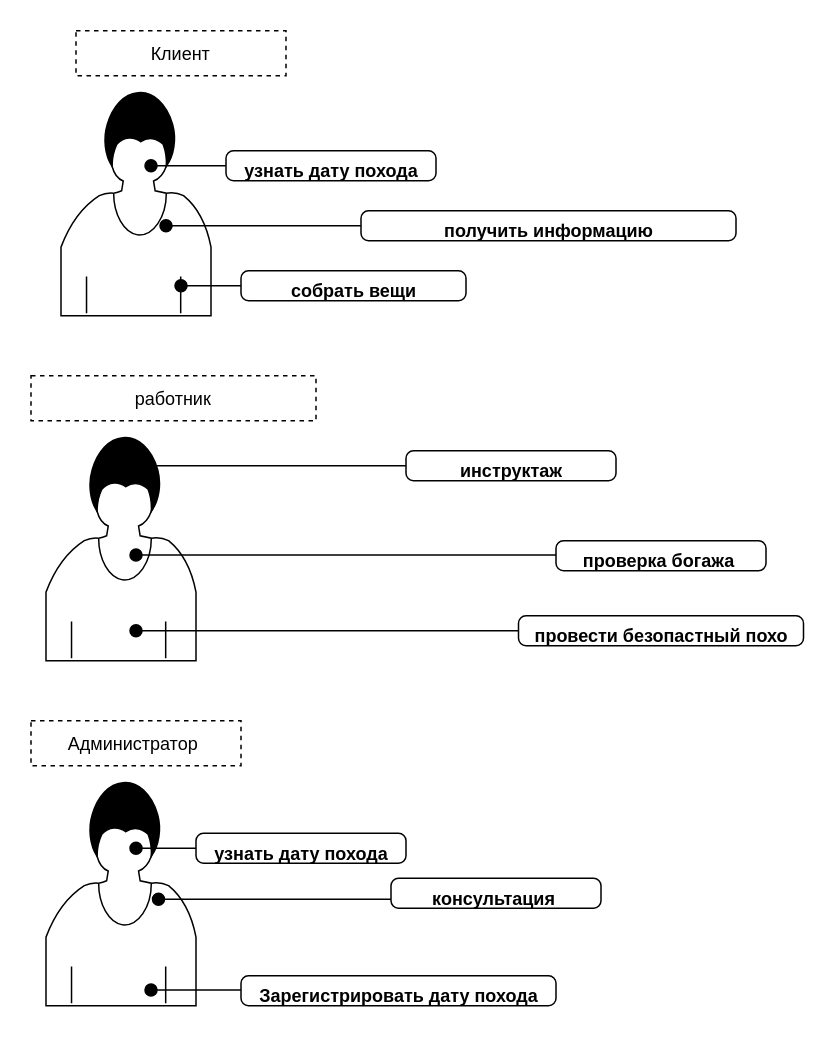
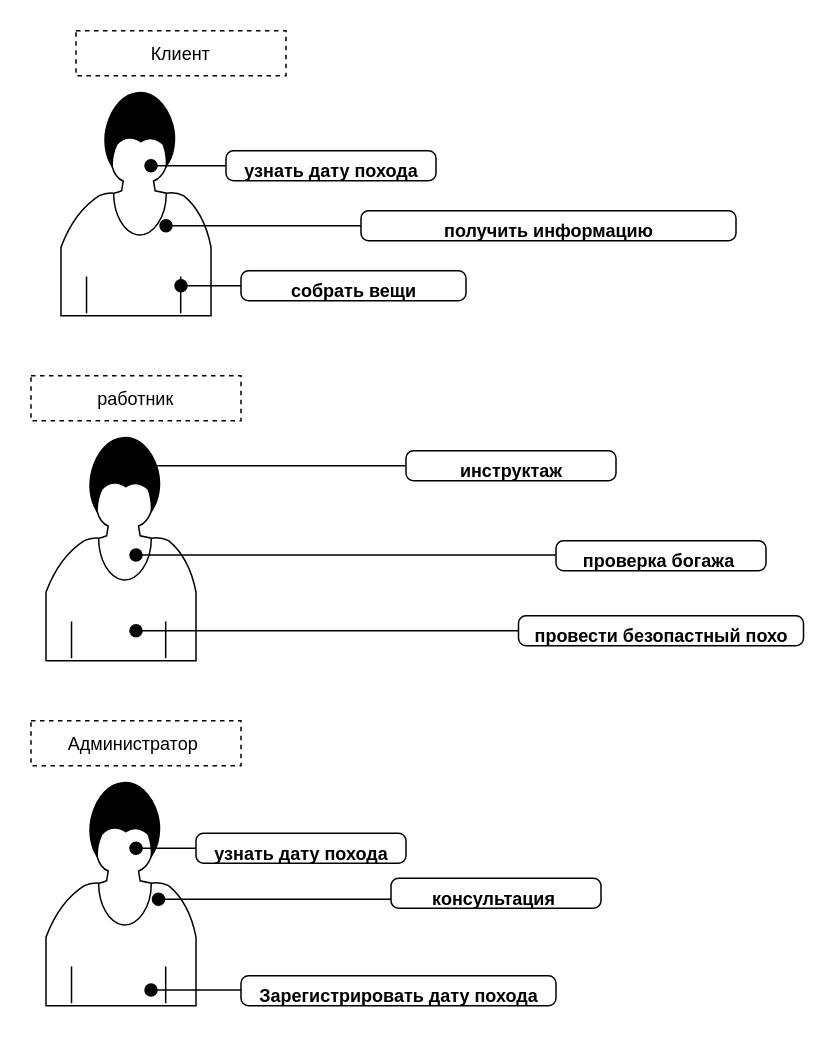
node "работник": size 285x45 -> 210x45
